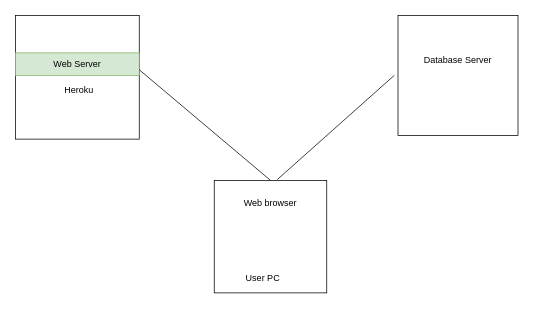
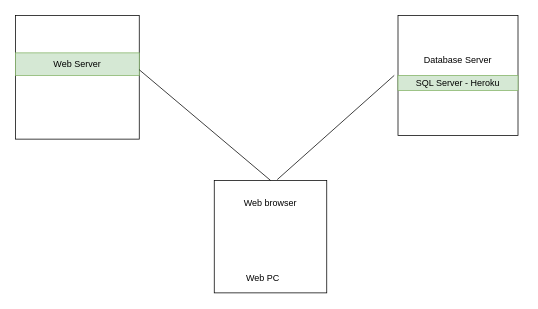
node "SQL Server - Heroku": added
node "Heroku": removed
node "User PC": label "User PC" -> "Web PC"
